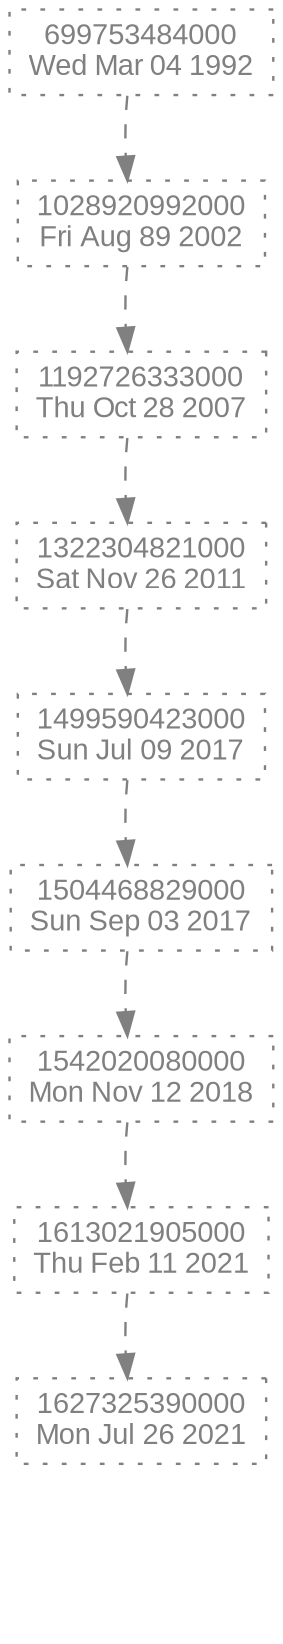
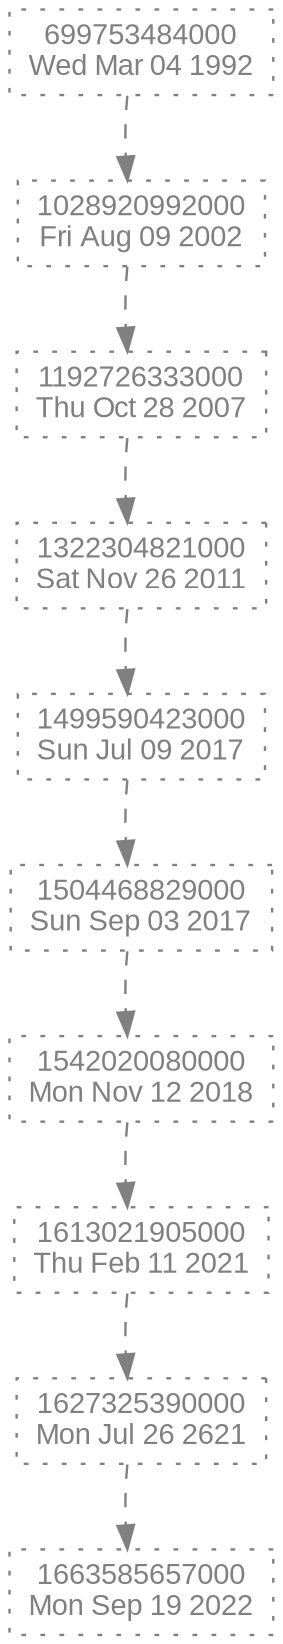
node "1028920992000": text "Fri Aug 89 2002" -> "Fri Aug 09 2002"
node "1627325390000": text "Mon Jul 26 2021" -> "Mon Jul 26 2621"
node "1663585657000": added
